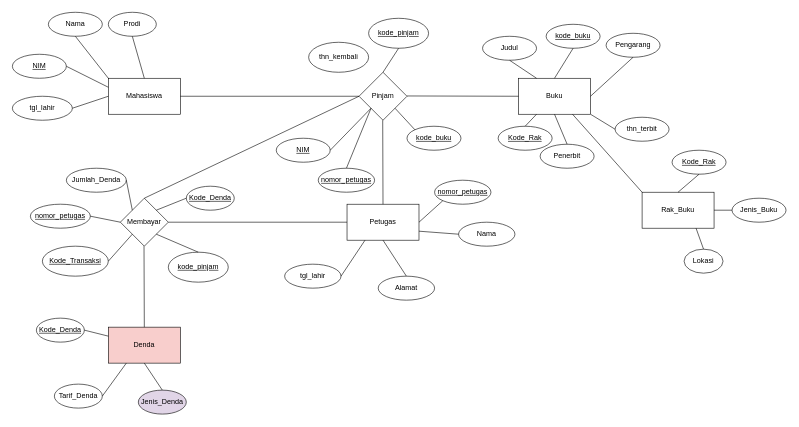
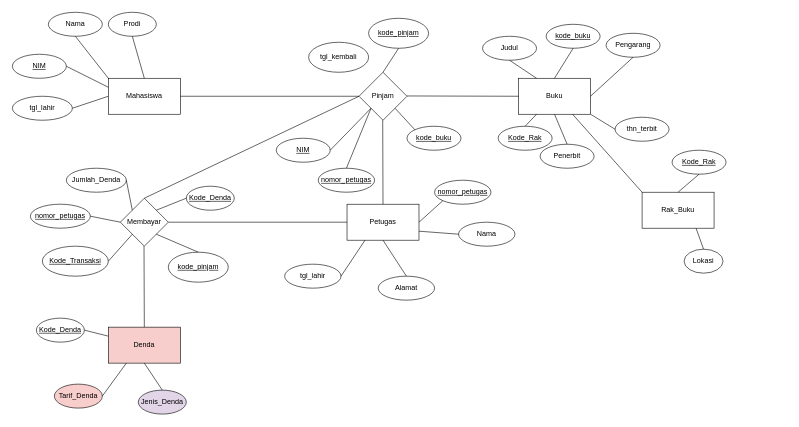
node "thn_kembali": label "thn_kembali" -> "tgl_kembali"
edge "Rak_Buku" -- "Jenis_Buku": removed
node "Jenis_Buku": removed
node "Tarif_Denda": fillcolor #ffffff -> #f8cecc
